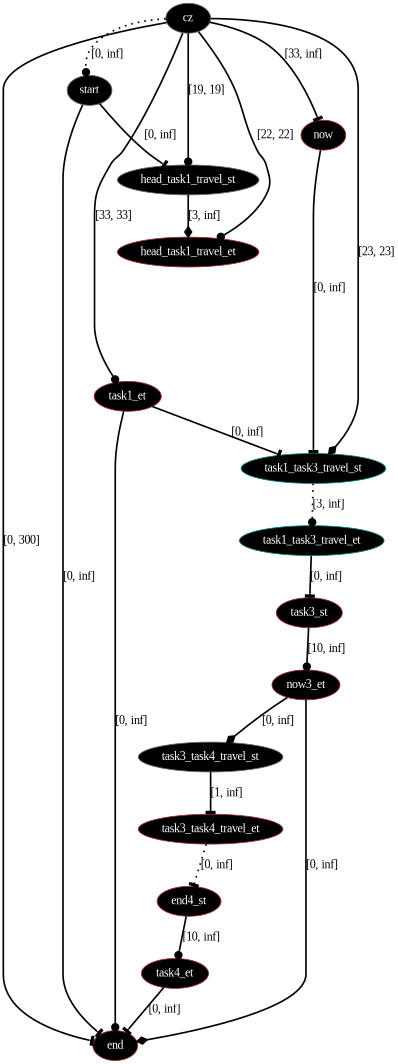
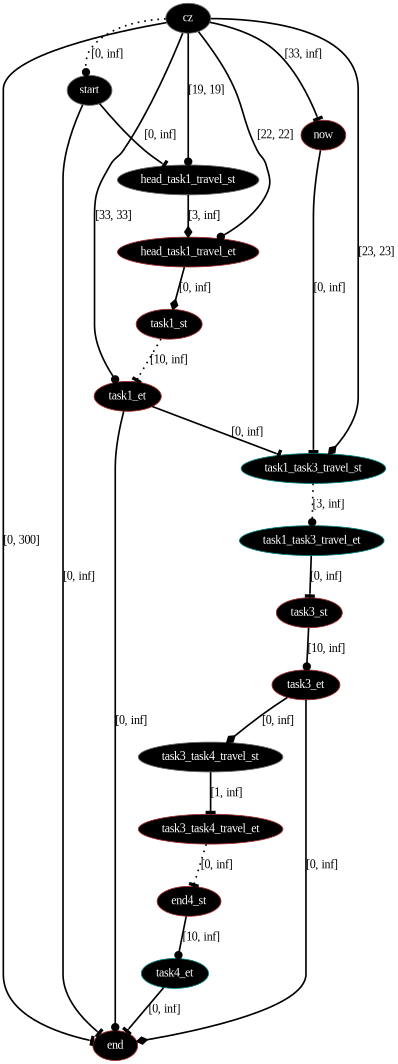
node "task1_st": added
node "now3_et": label "now3_et" -> "task3_et"
node "task4_et": color brown -> teal
